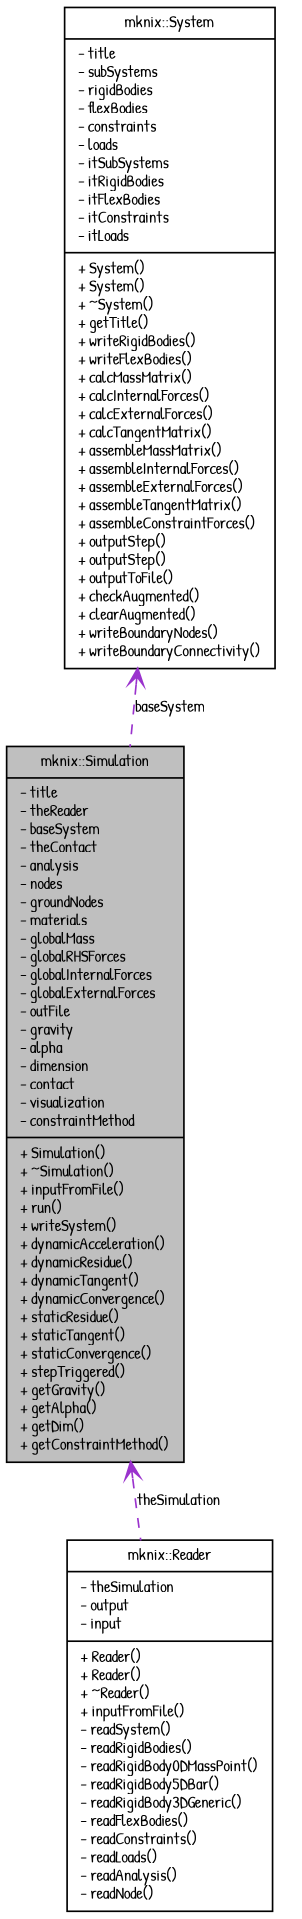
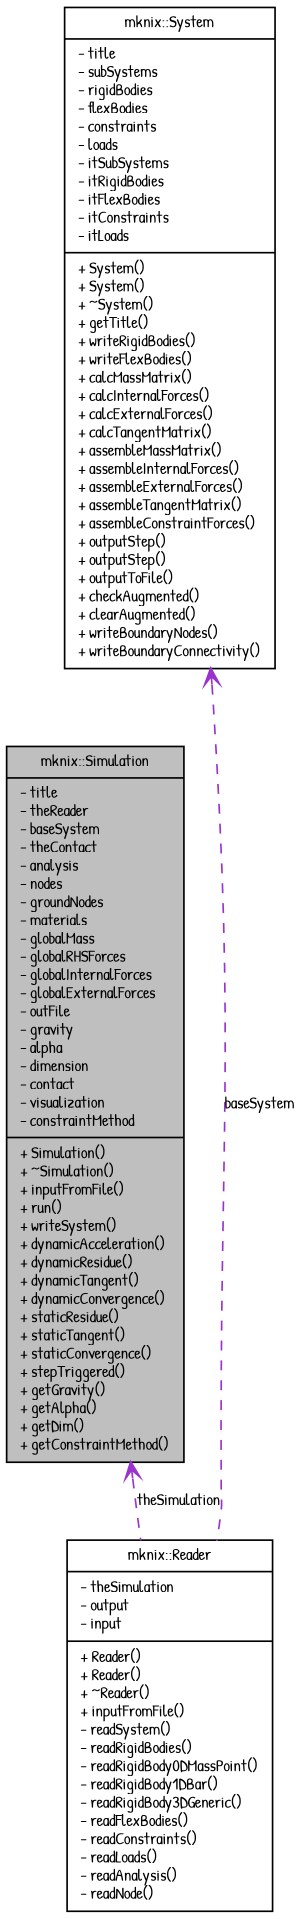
edge "mknix::Simulation" -> "mknix::System": now "mknix::Reader" -> "mknix::System"
node "mknix::Reader": text "- readRigidBody5DBar()" -> "- readRigidBody1DBar()"
